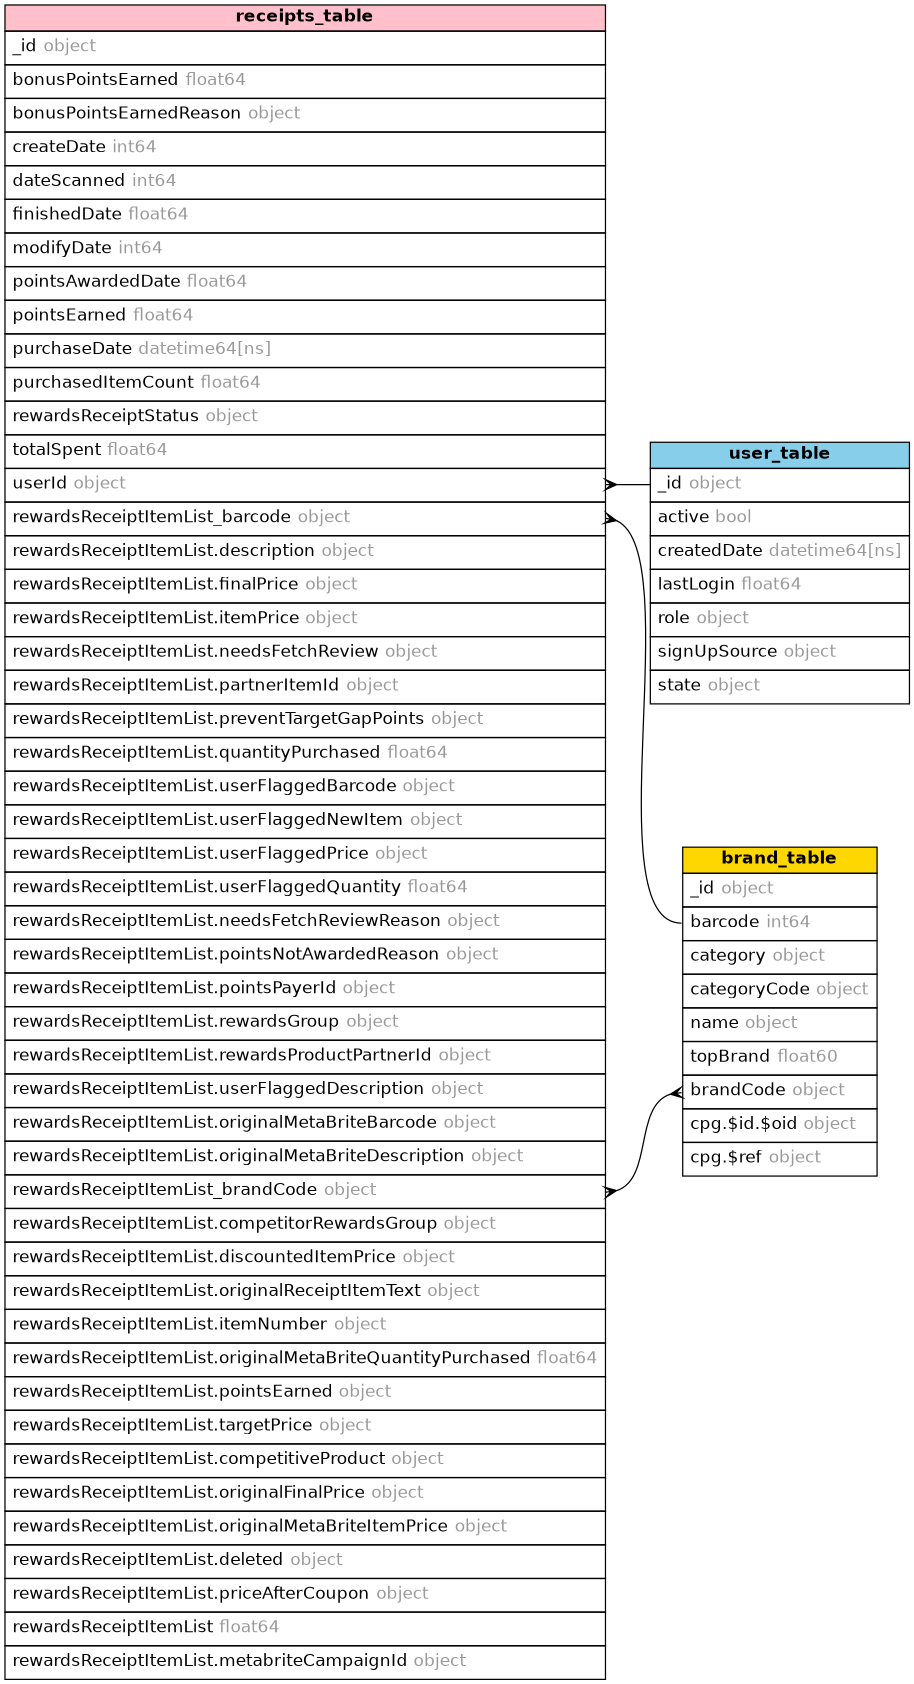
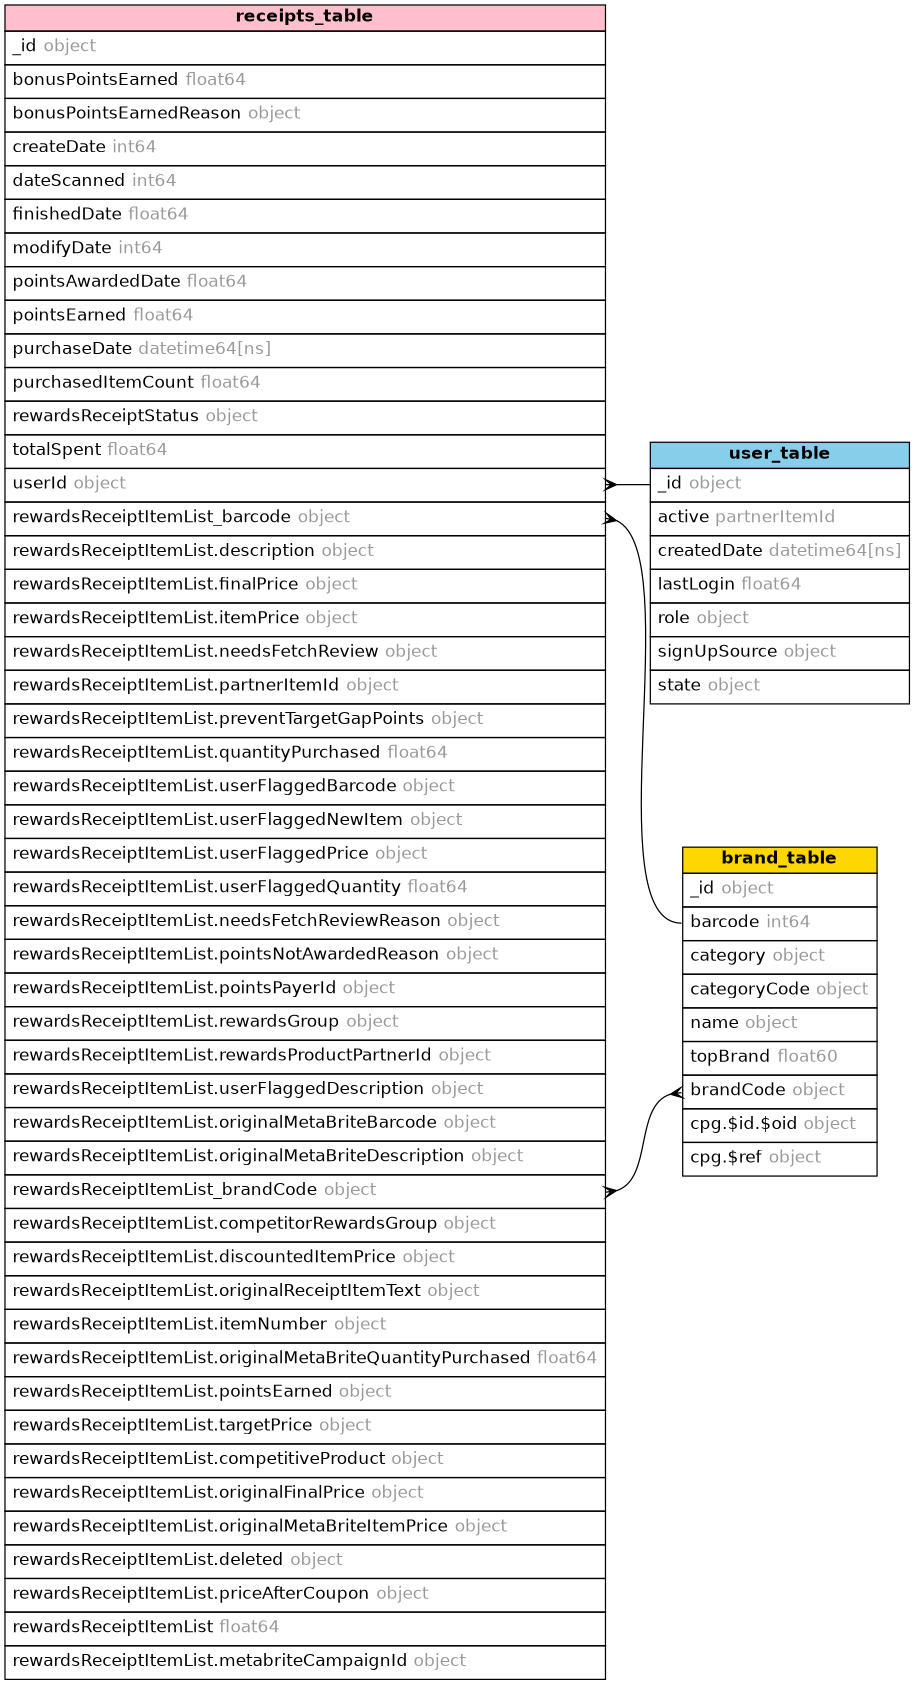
node "user_table": text "bool" -> "partnerItemId"
